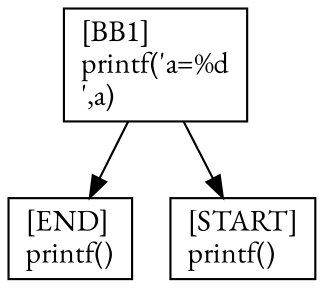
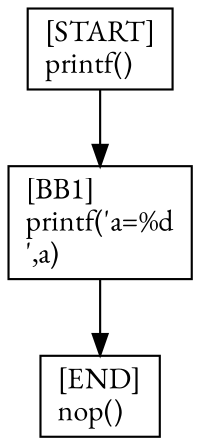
edge "[BB1] printf('a=%d ',a)" -> "[START] printf()": reversed
node "[END] printf()": label "[END] printf()" -> "[END] nop()"
